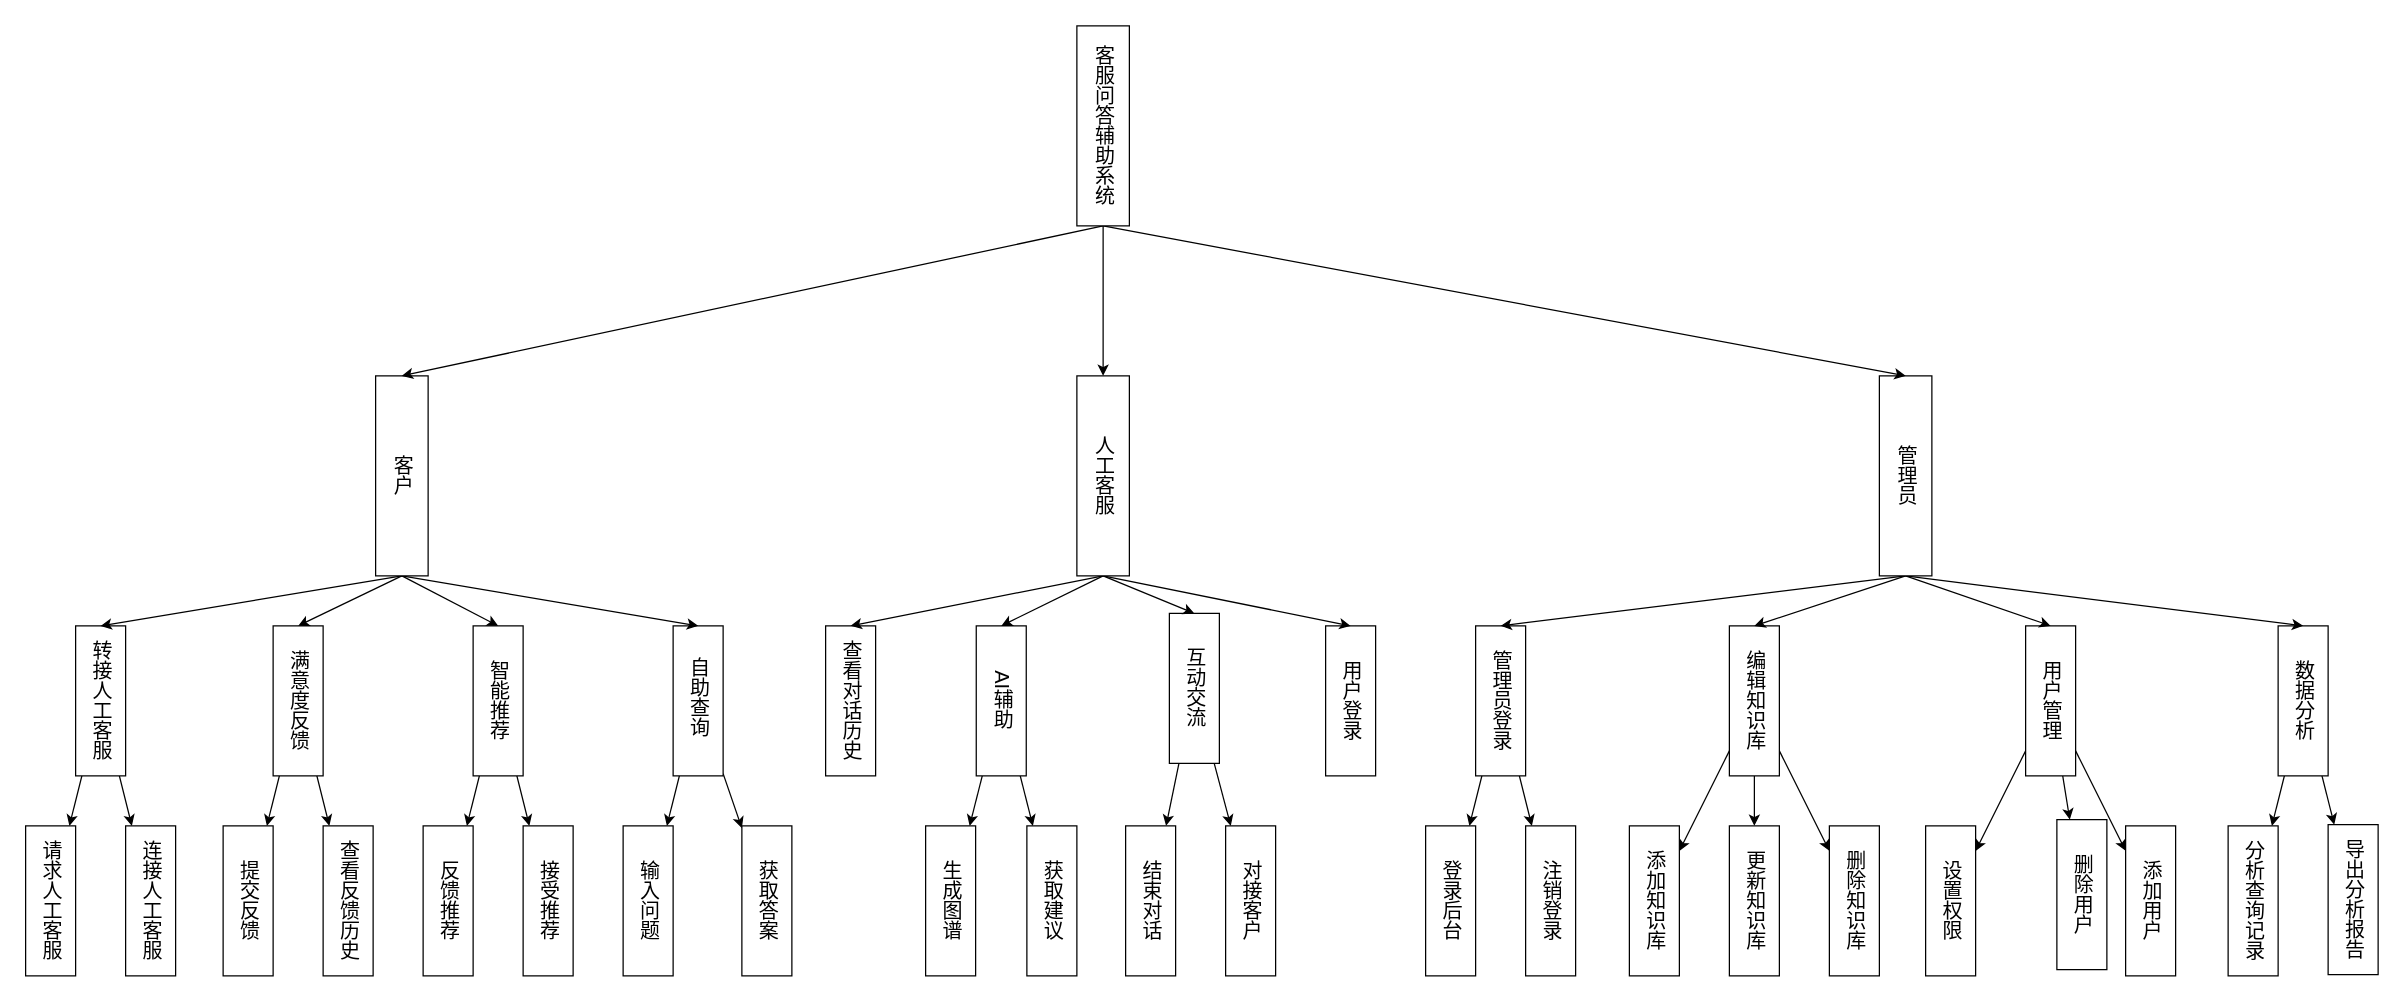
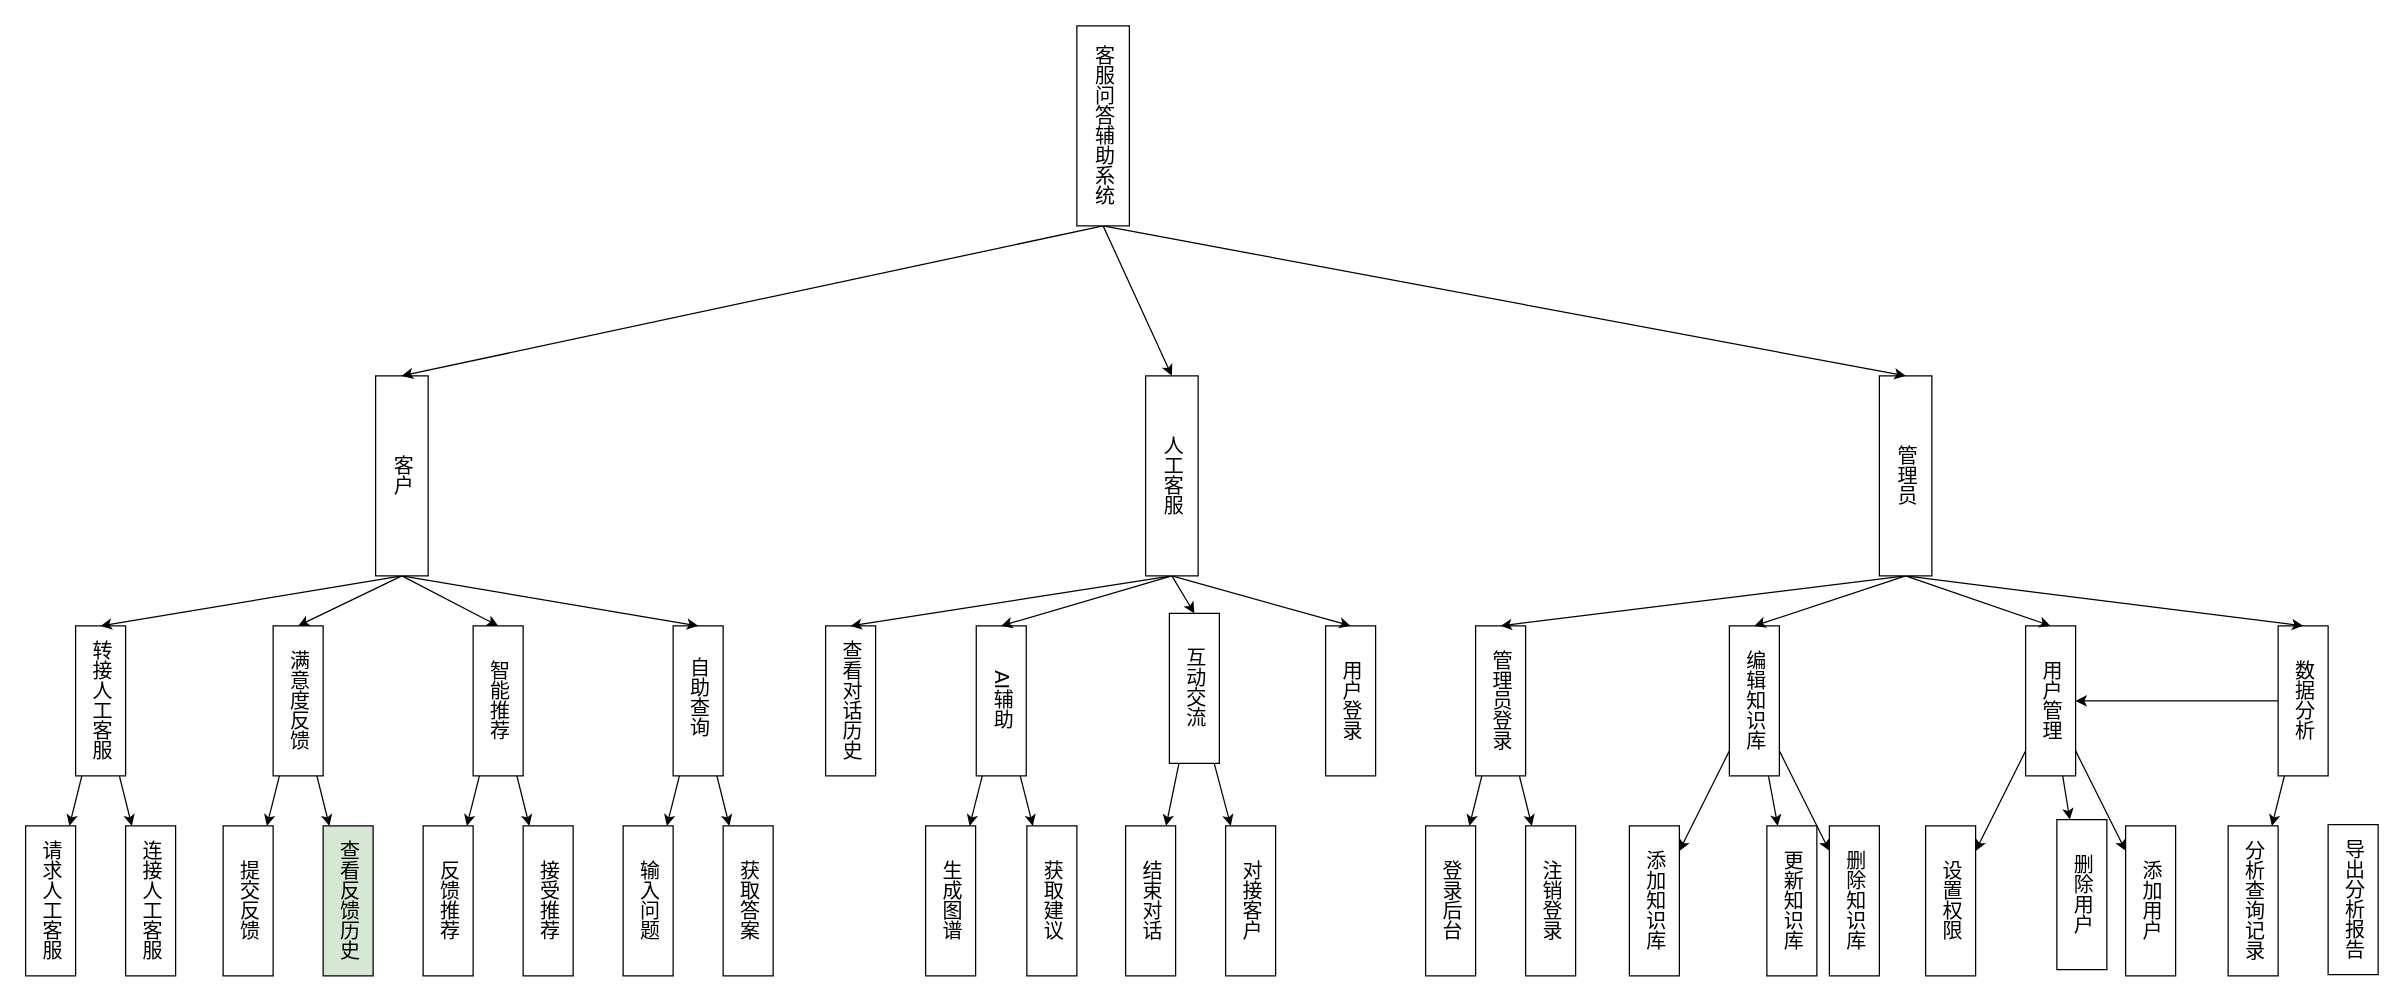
node "人工客服": moved (1103, 476) -> (1172, 476)
edge "数据分析" -> "导出分析报告": now "数据分析" -> "用户管理"
node "查看反馈历史": fillcolor #ffffff -> #d5e8d4
node "获取答案": moved (767, 901) -> (748, 901)
node "更新知识库": moved (1754, 901) -> (1792, 901)
